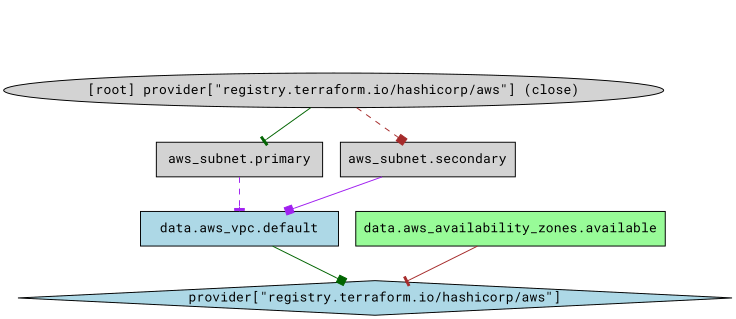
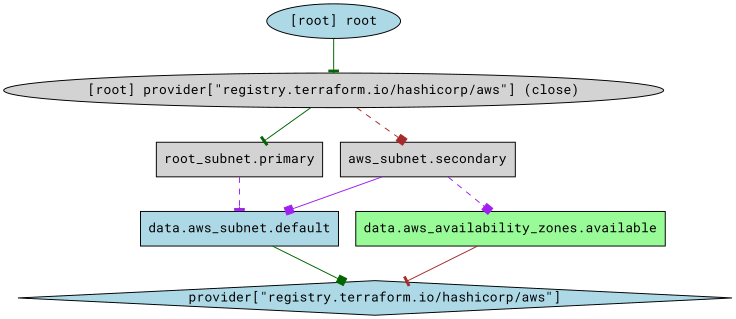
node "[root] root": added
node "aws_subnet.primary": label "aws_subnet.primary" -> "root_subnet.primary"
edge "aws_subnet.secondary" -> "data.aws_availability_zones.available": added
node "data.aws_vpc.default": label "data.aws_vpc.default" -> "data.aws_subnet.default"
